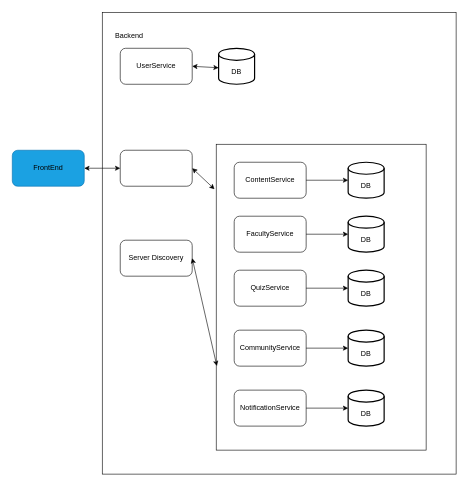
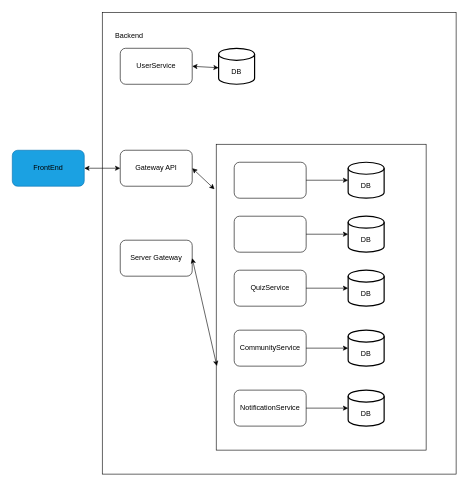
node "Gateway API": added
node "ContentService": removed
node "FacultyService": removed
node "Server Discovery": label "Server Discovery" -> "Server Gateway"
